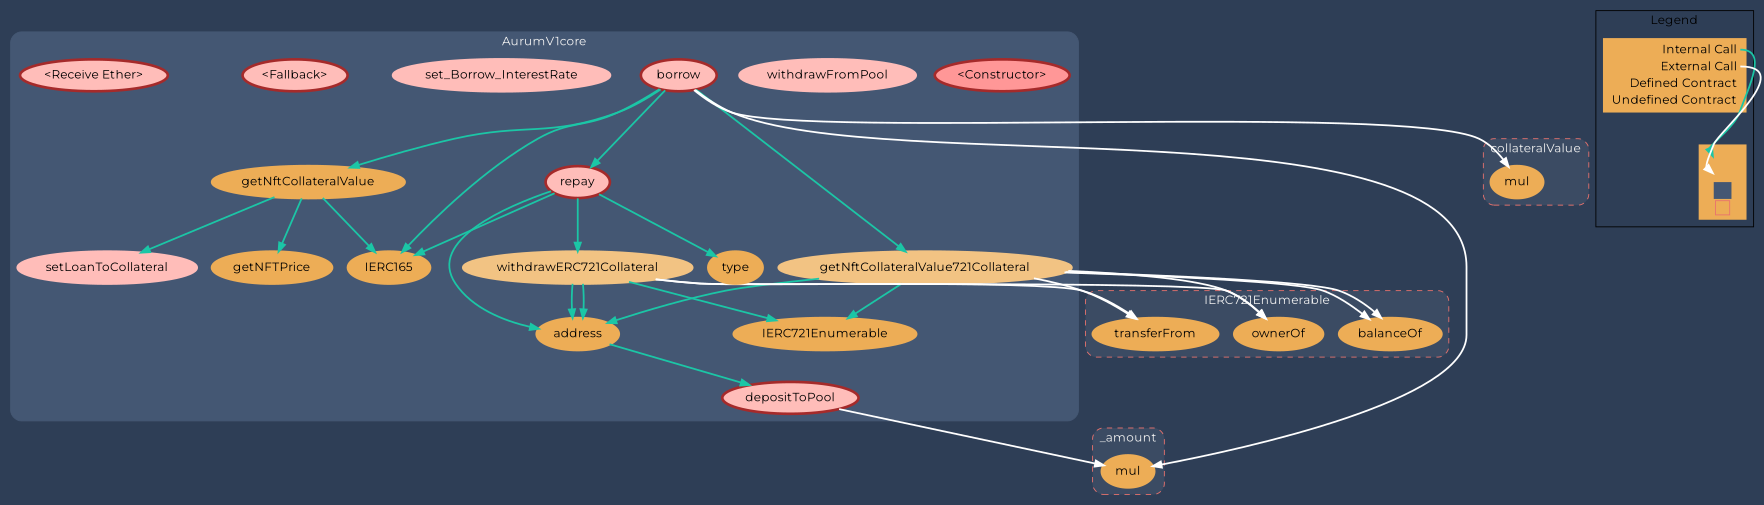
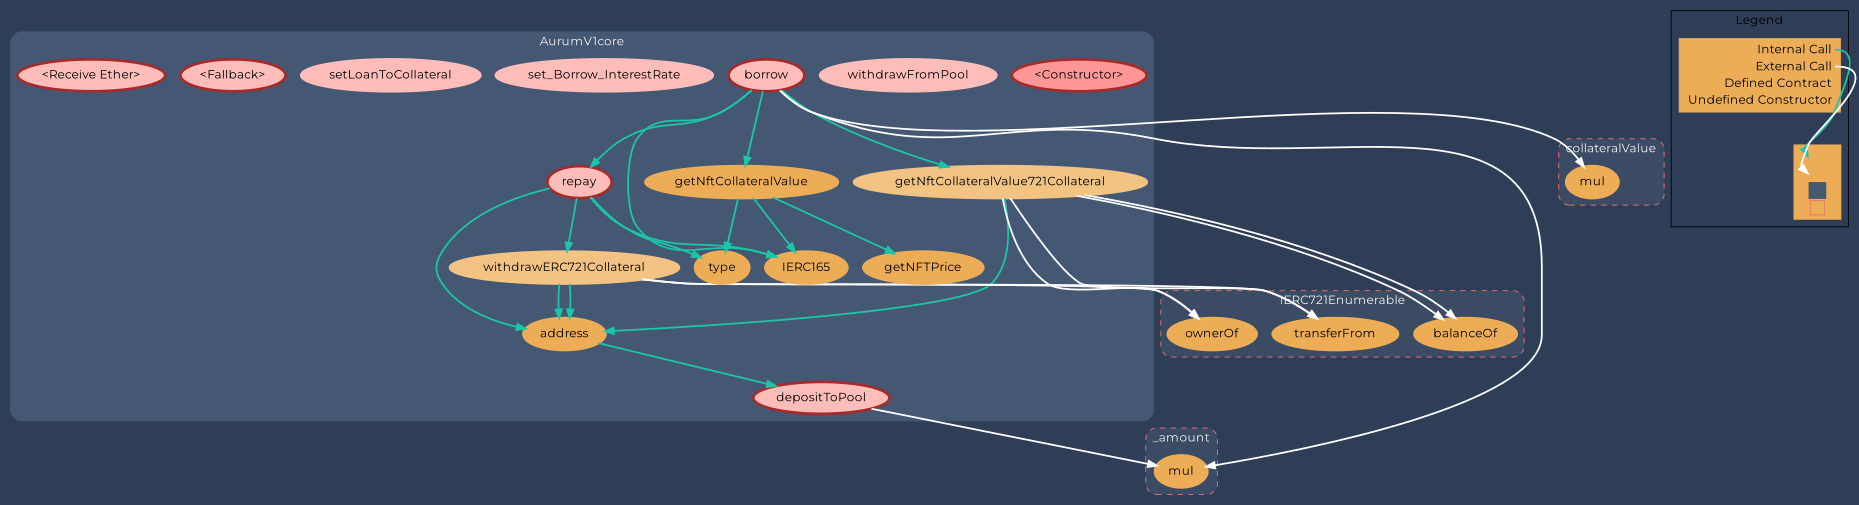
node "Internal Call": text "Undefined Contract" -> "Undefined Constructor"
edge "getNftCollateralValue" -> "setLoanToCollateral": now "getNftCollateralValue" -> "type"
node "IERC721Enumerable": removed
